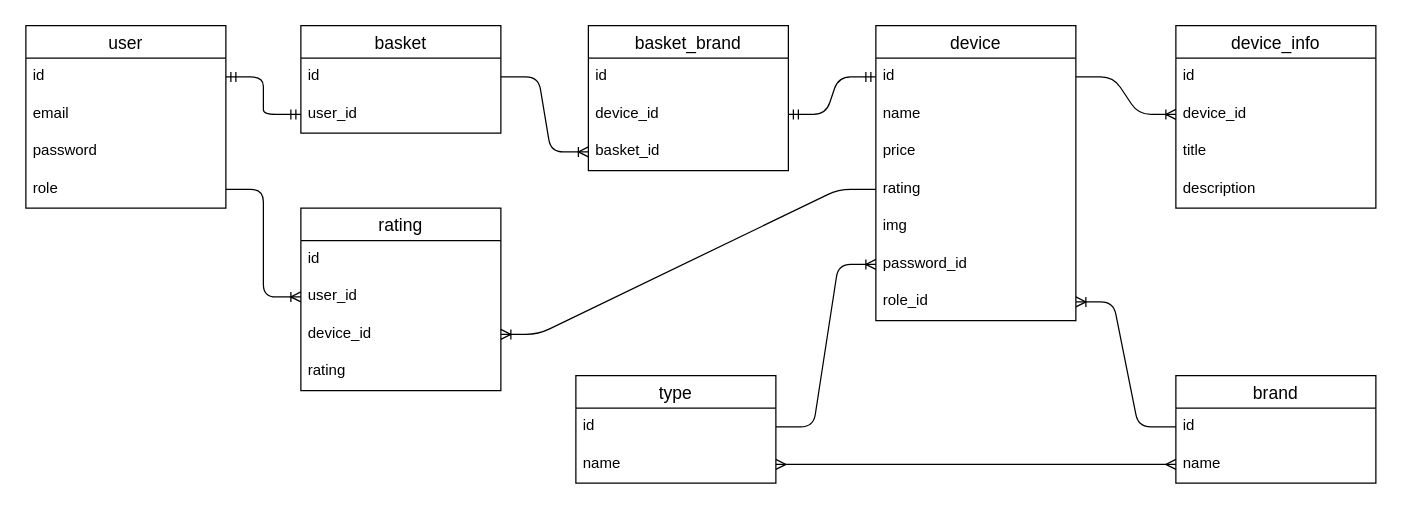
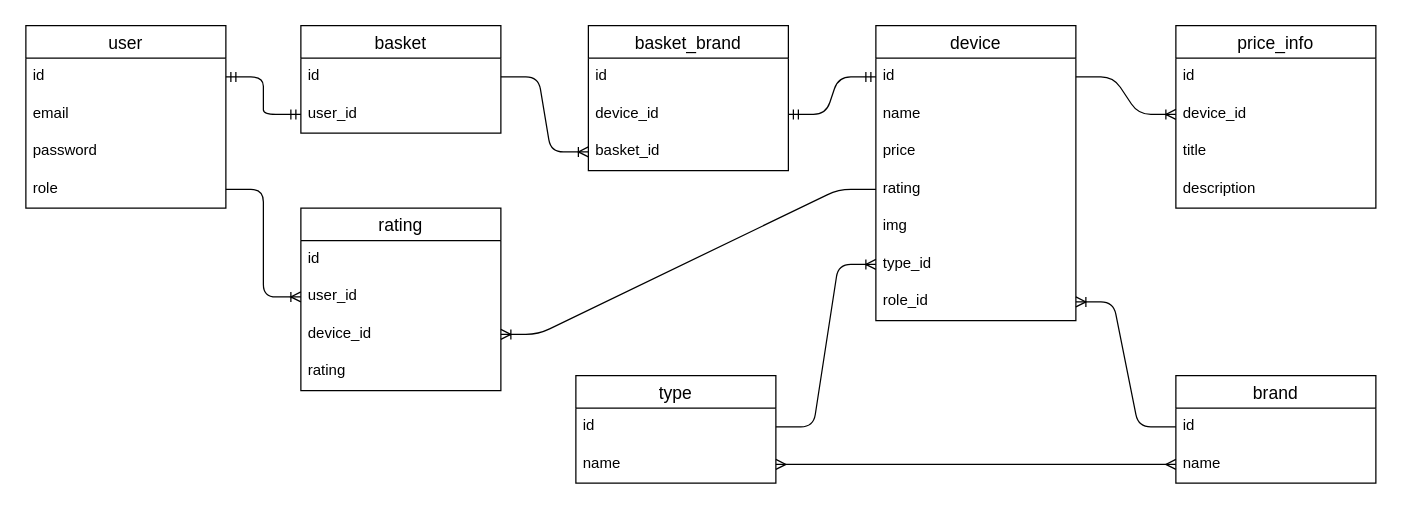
node "device_info": label "device_info" -> "price_info"
node "password_id": label "password_id" -> "type_id"
